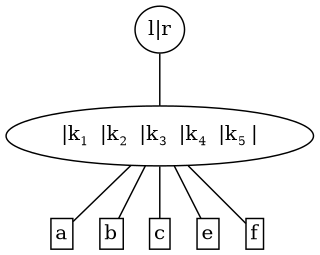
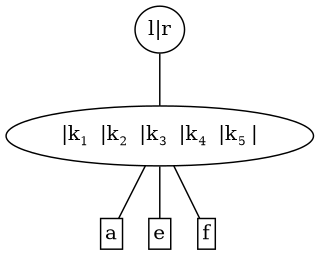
node "b": removed
node "c": removed
